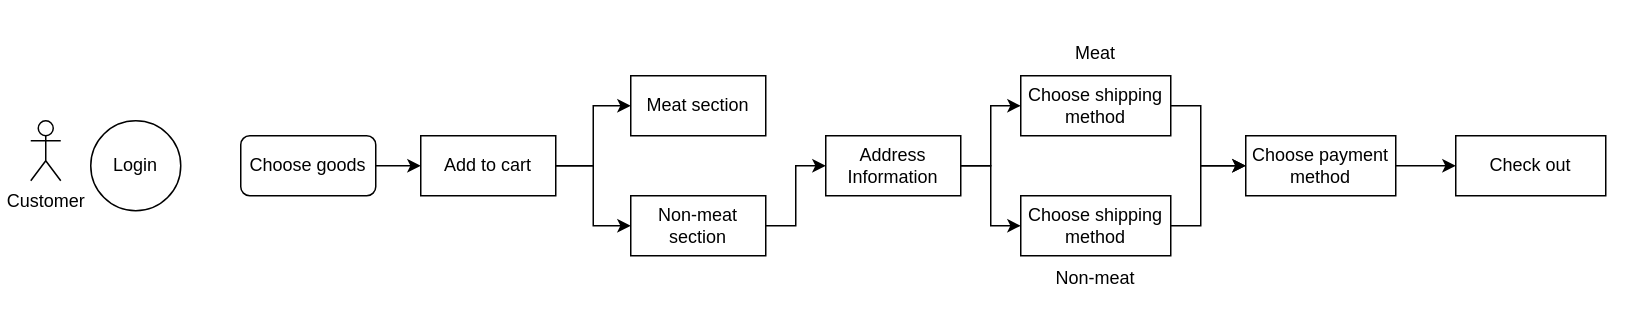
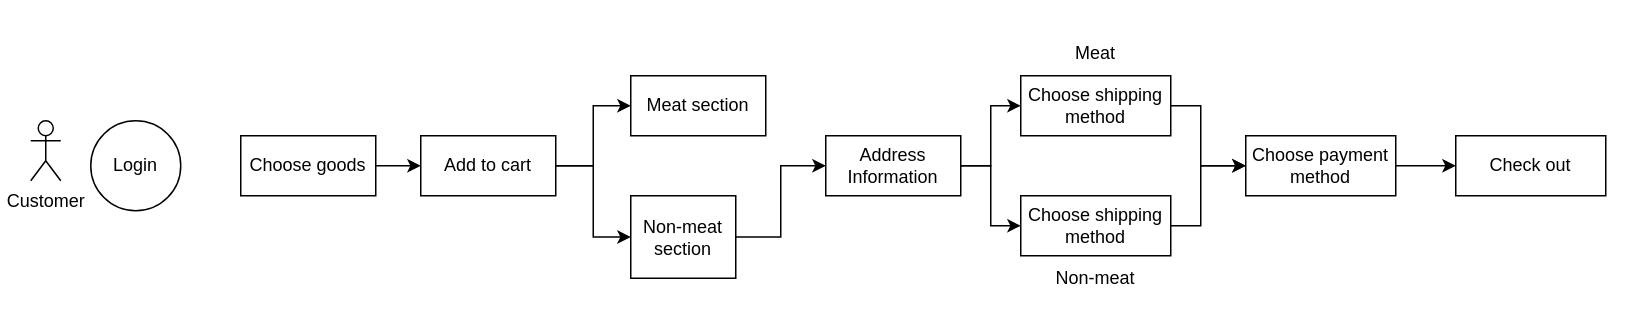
node "Choose goods": shape rounded rectangle -> rectangle
node "Non-meat section": size 135x60 -> 105x83
